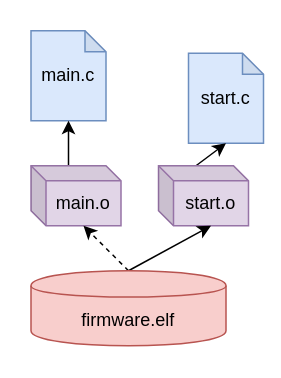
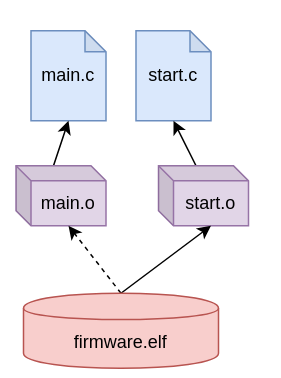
node "start.c": moved (226, 98) -> (173, 76)
node "main.o": moved (76, 196) -> (61, 196)
node "firmware.elf": moved (128, 308) -> (121, 331)
